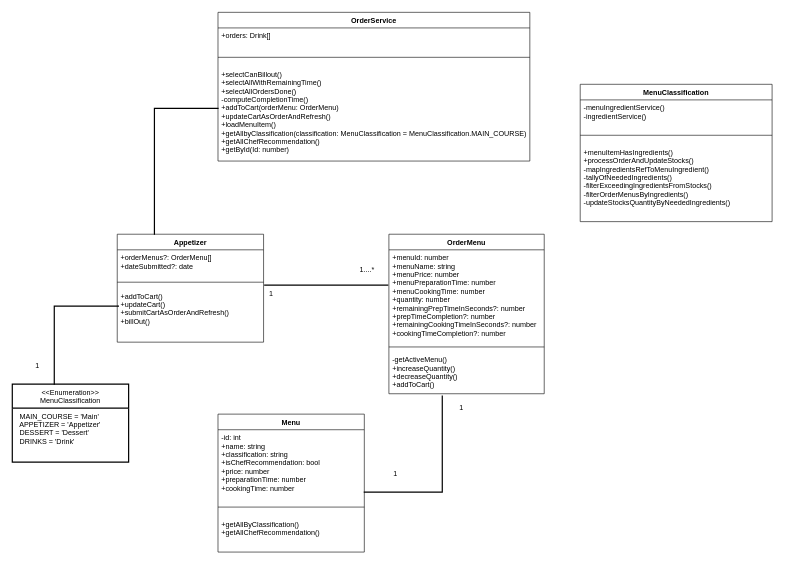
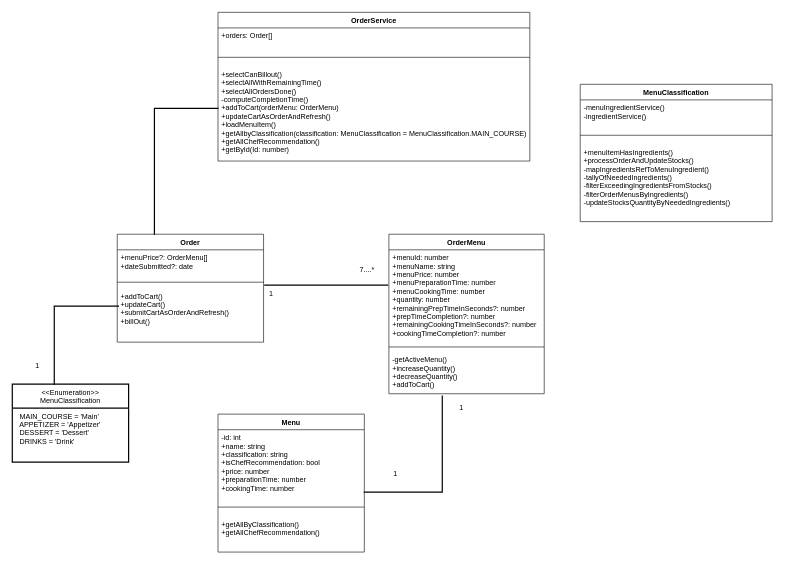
node "+orders: Drink[]": label "+orders: Drink[]" -> "+orders: Order[]"
node "Appetizer": label "Appetizer" -> "Order"
node "+orderMenus?: OrderMenu[] +dateSubmitted?: date": label "+orderMenus?: OrderMenu[] +dateSubmitted?: date" -> "+menuPrice?: OrderMenu[] +dateSubmitted?: date"
node "1....*": label "1....*" -> "7....*"
